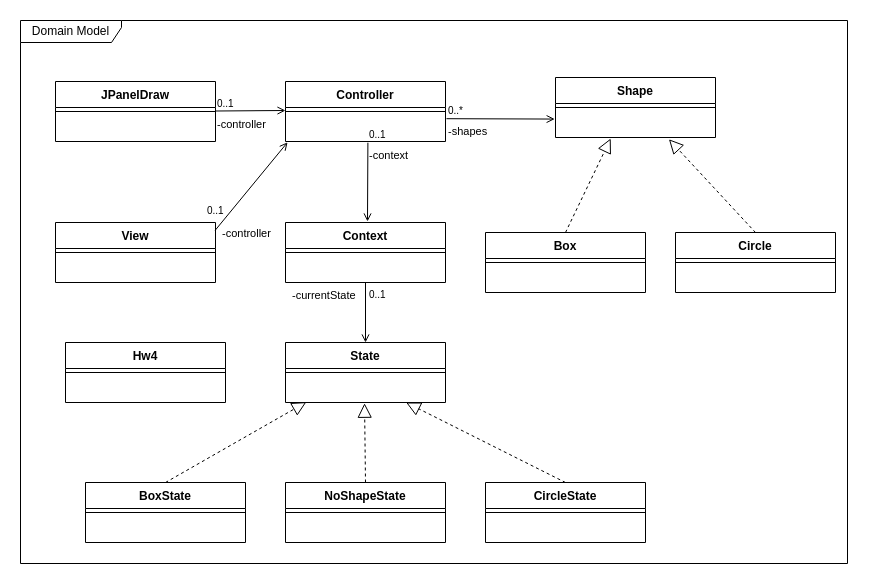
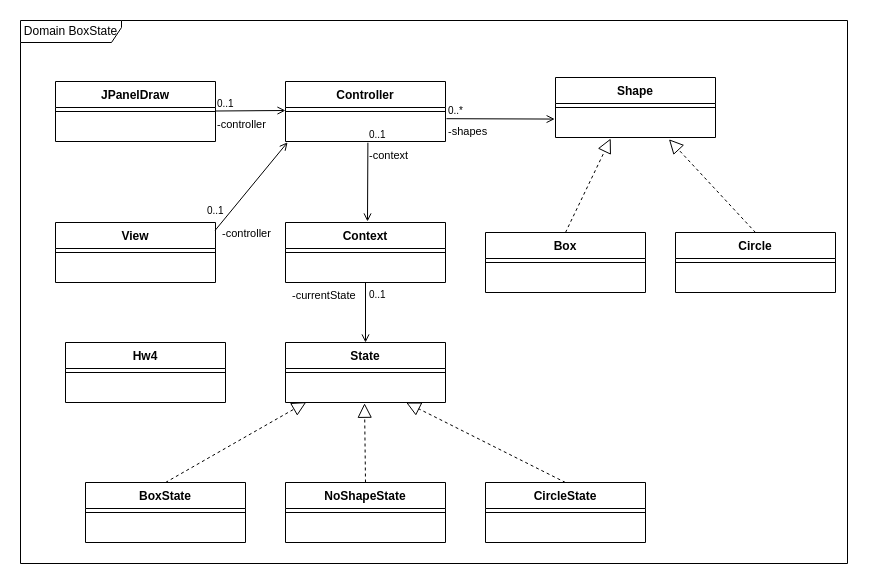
node "Domain Model": label "Domain Model" -> "Domain BoxState"
